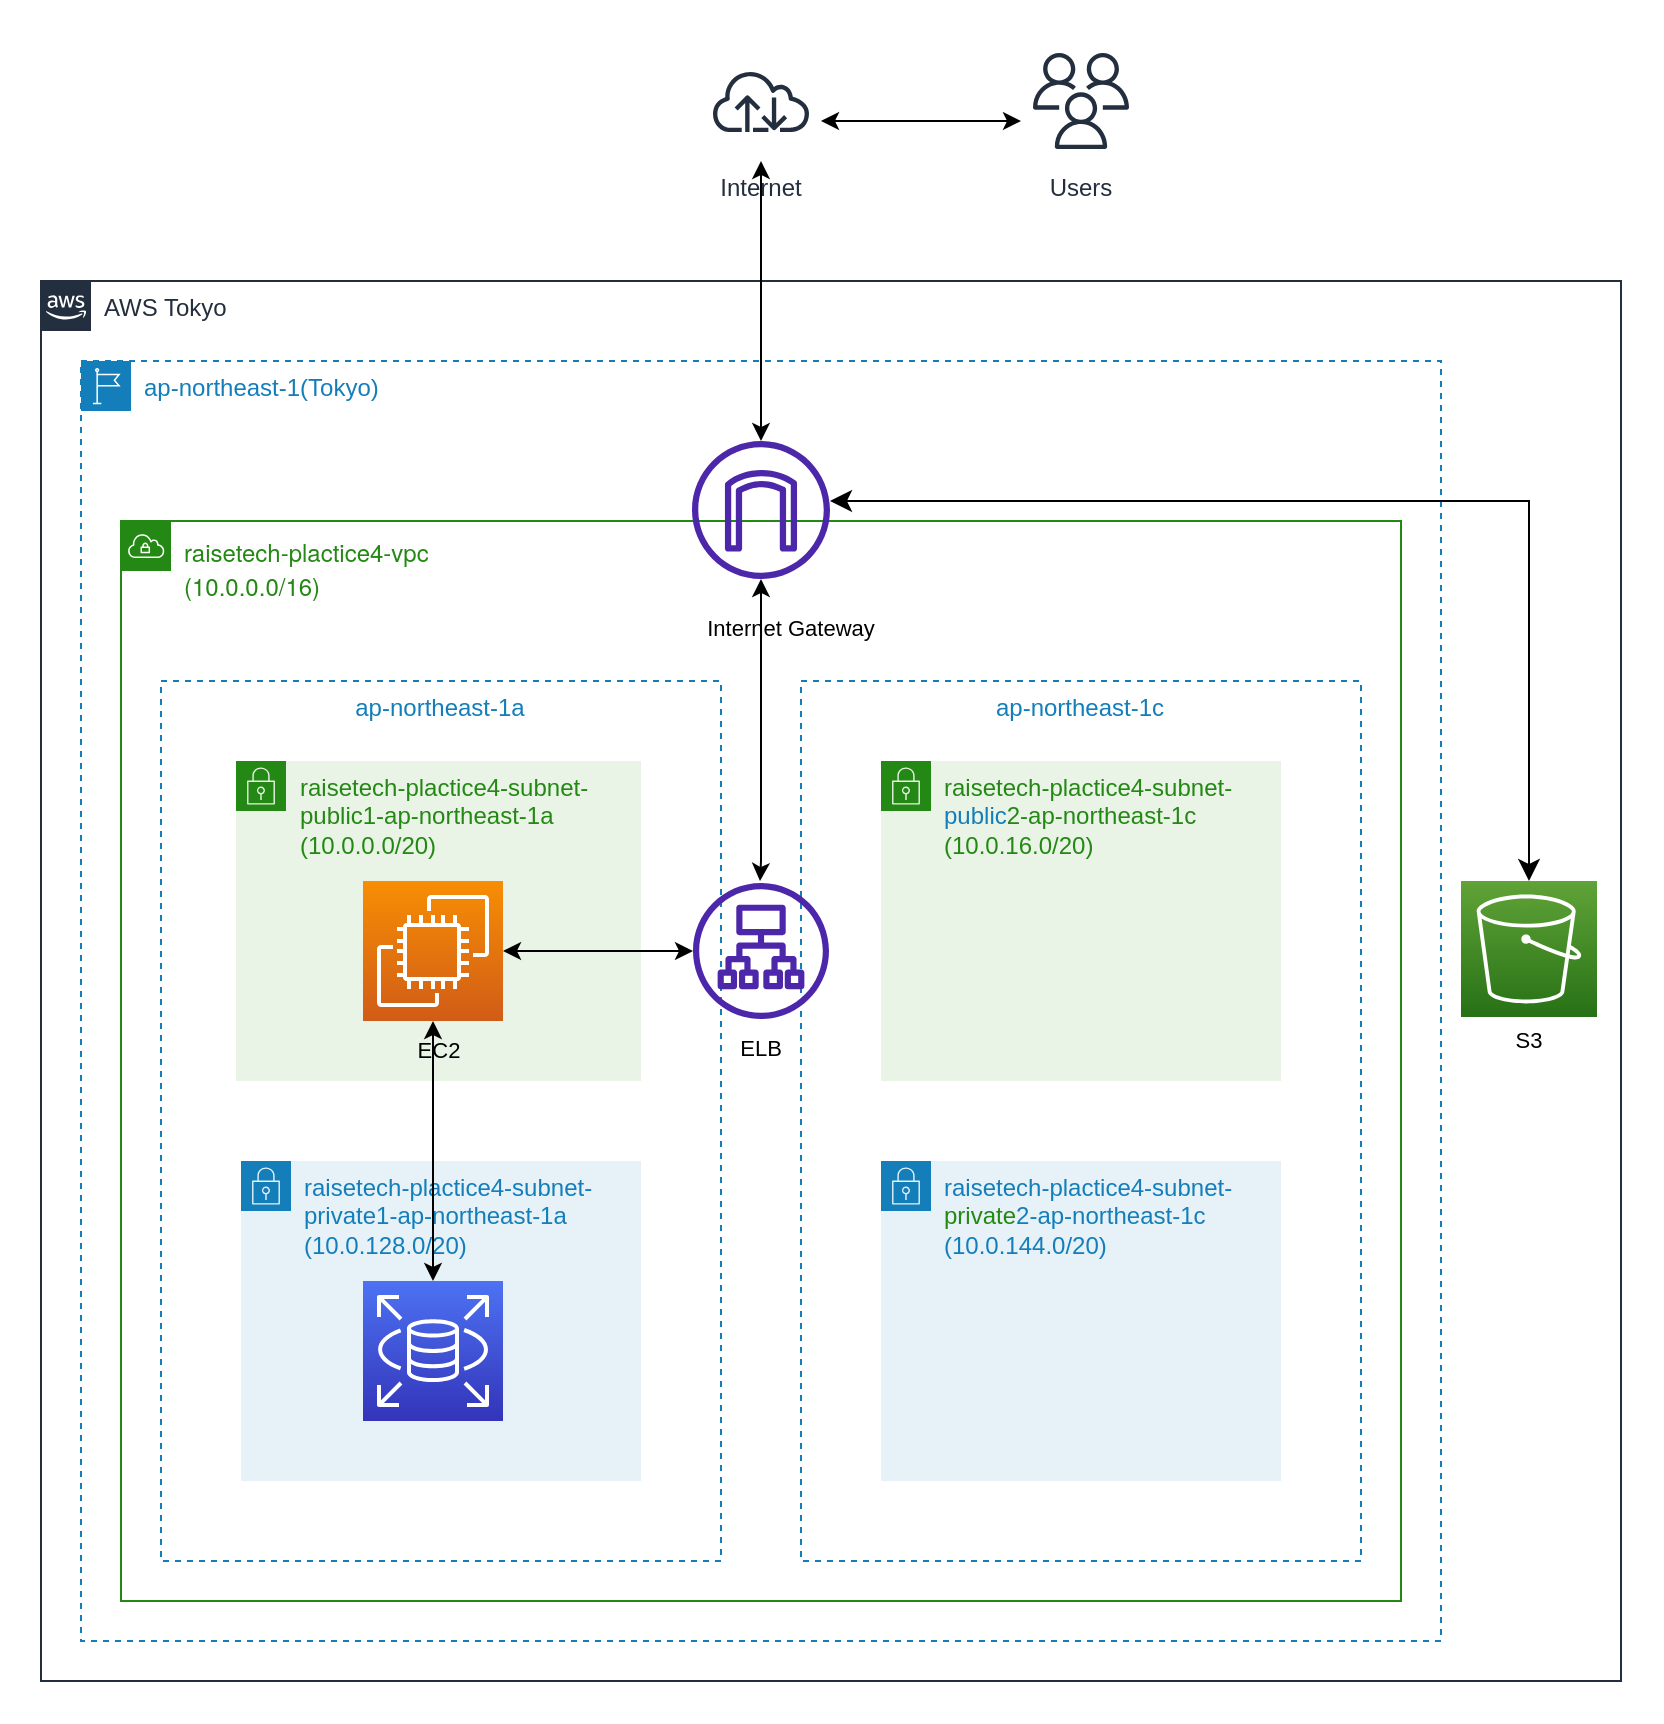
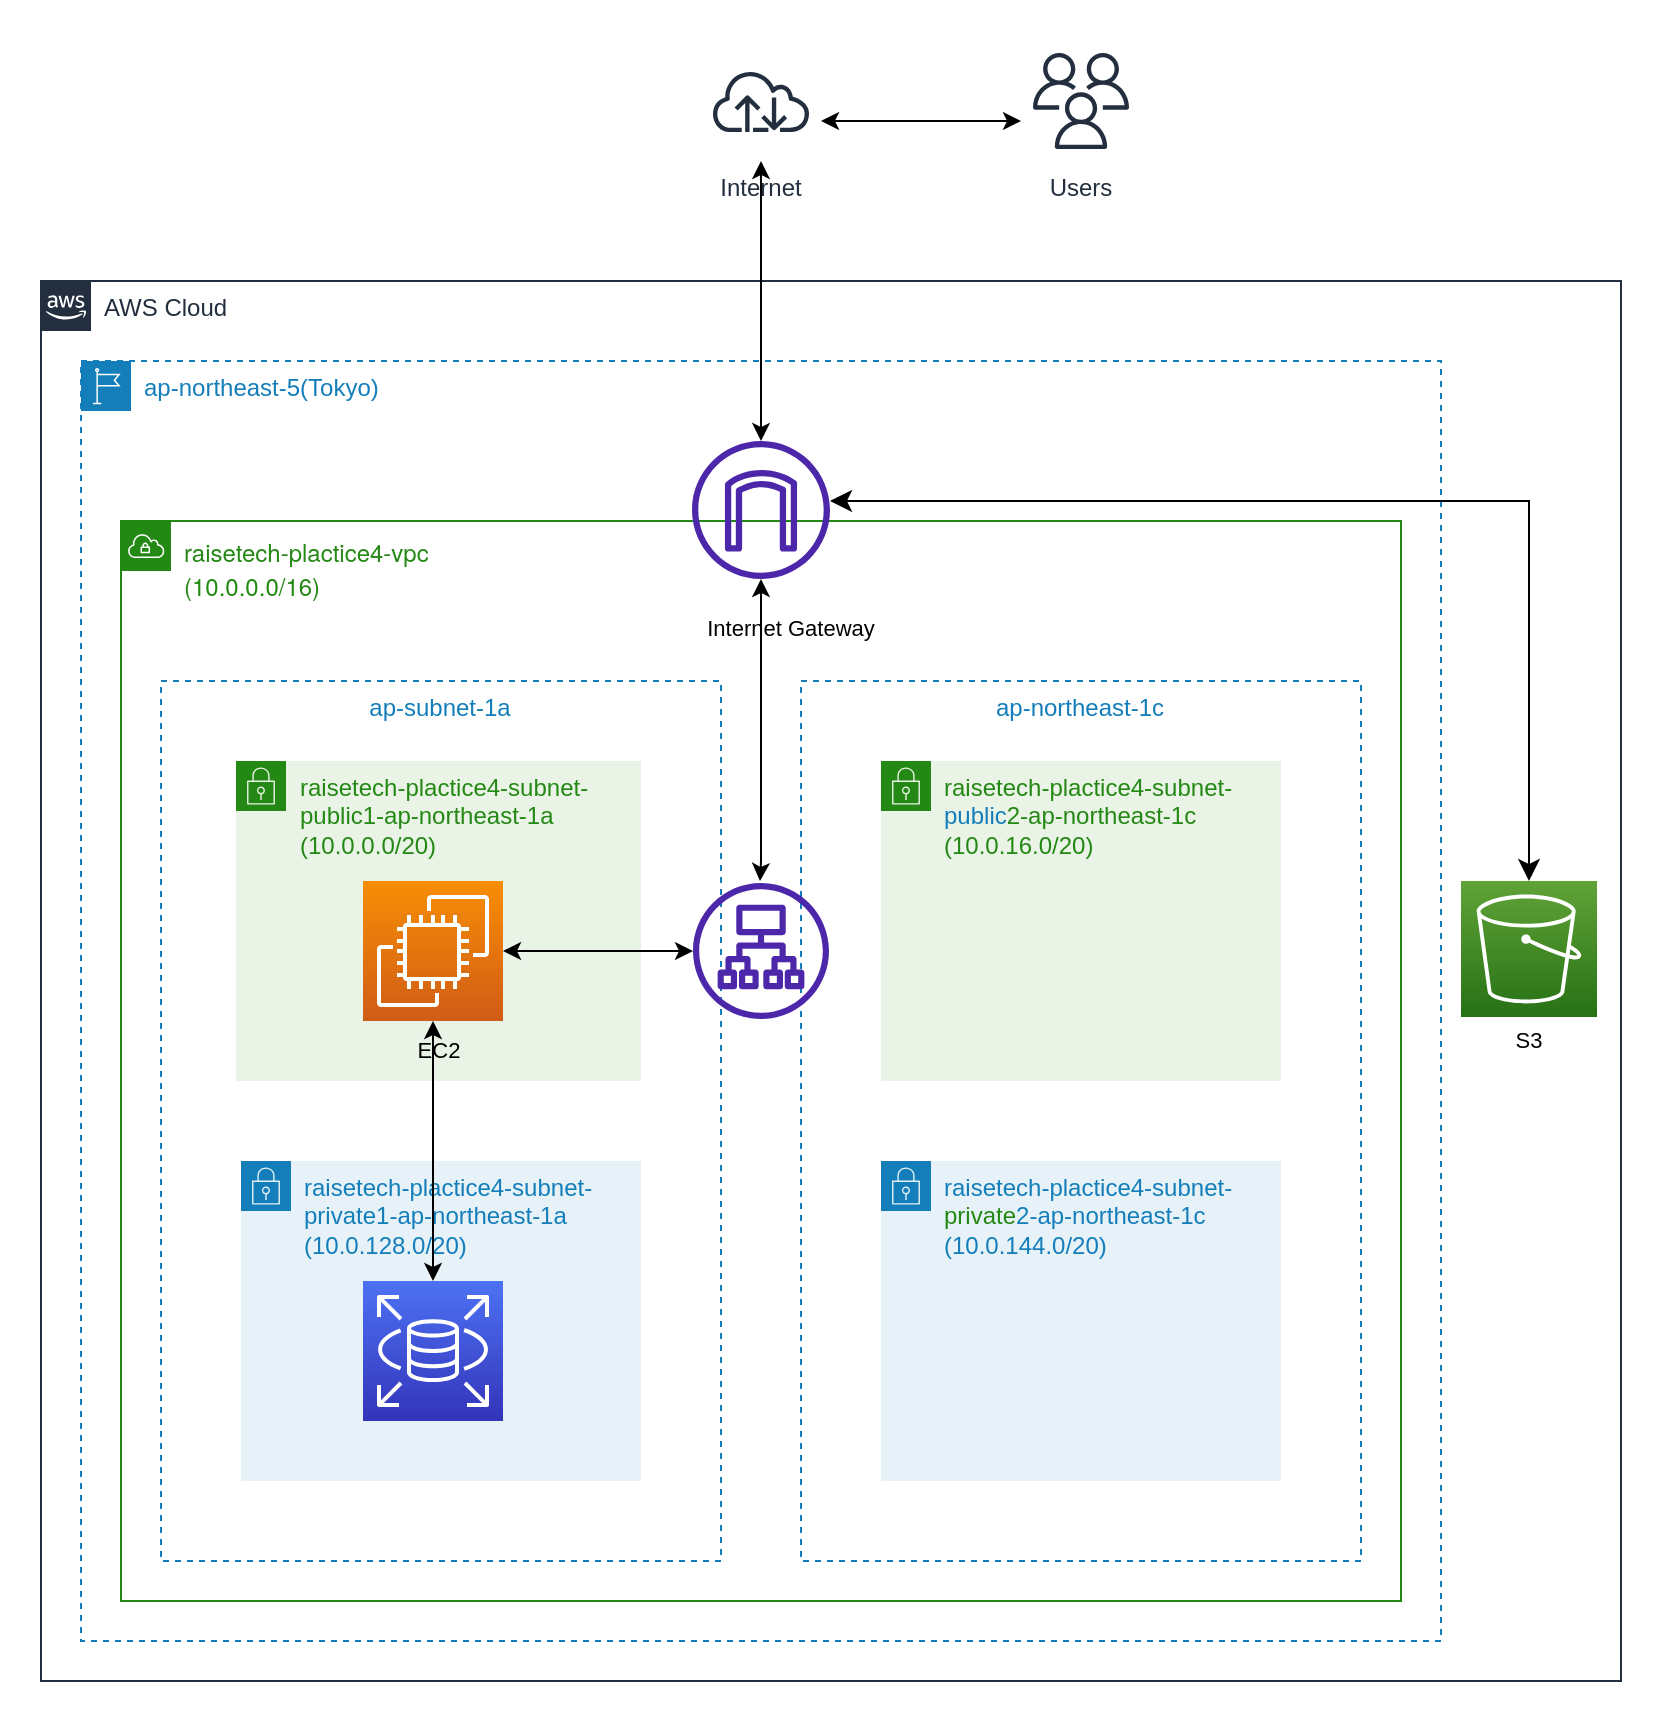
node "AWS Tokyo": label "AWS Tokyo" -> "AWS Cloud"
node "ap-northeast-1(Tokyo)": label "ap-northeast-1(Tokyo)" -> "ap-northeast-5(Tokyo)"
node "ap-northeast-1a": label "ap-northeast-1a" -> "ap-subnet-1a"
node "ELB": removed
